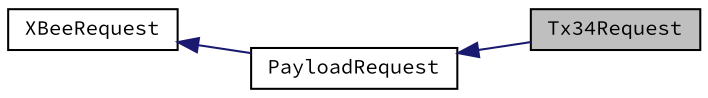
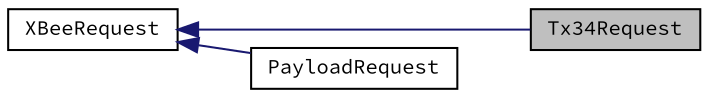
edge "Tx34Request" -> "PayloadRequest": now "Tx34Request" -> "XBeeRequest"
